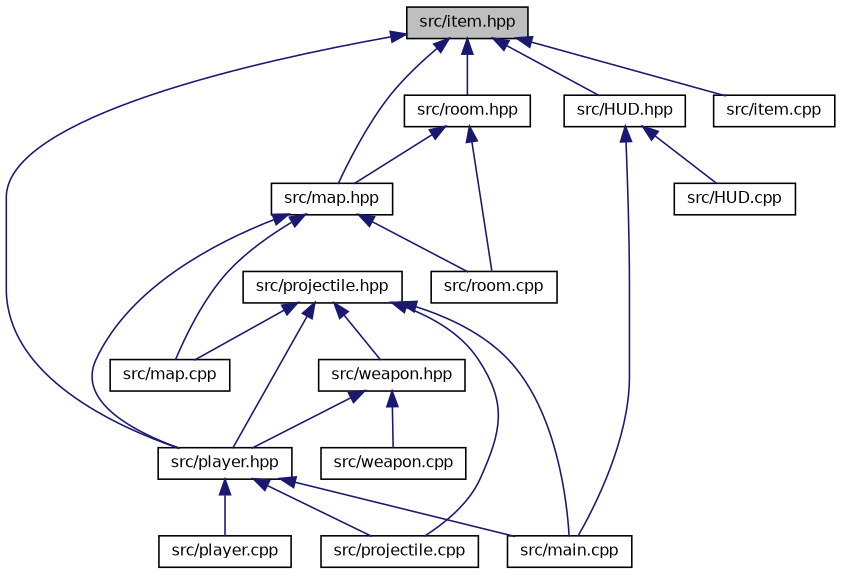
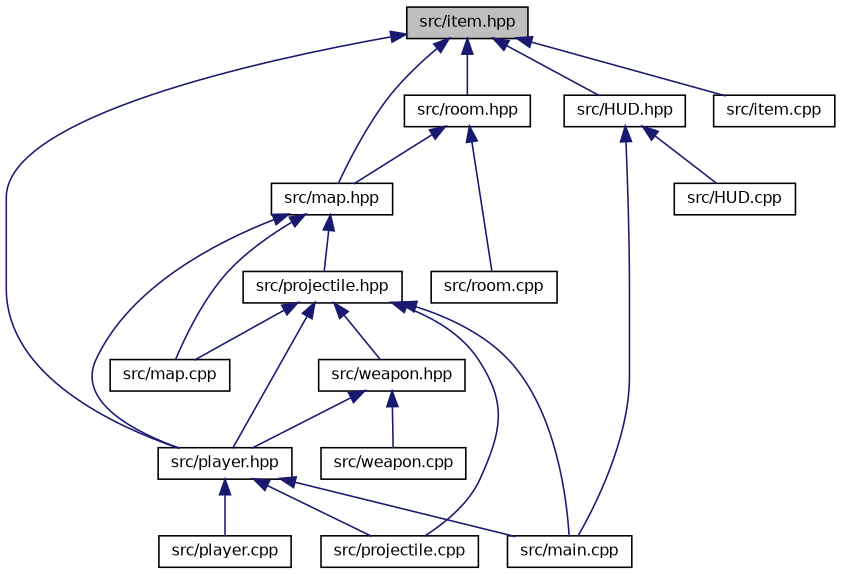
edge "src/room.cpp" -> "src/map.hpp": now "src/projectile.hpp" -> "src/map.hpp"
